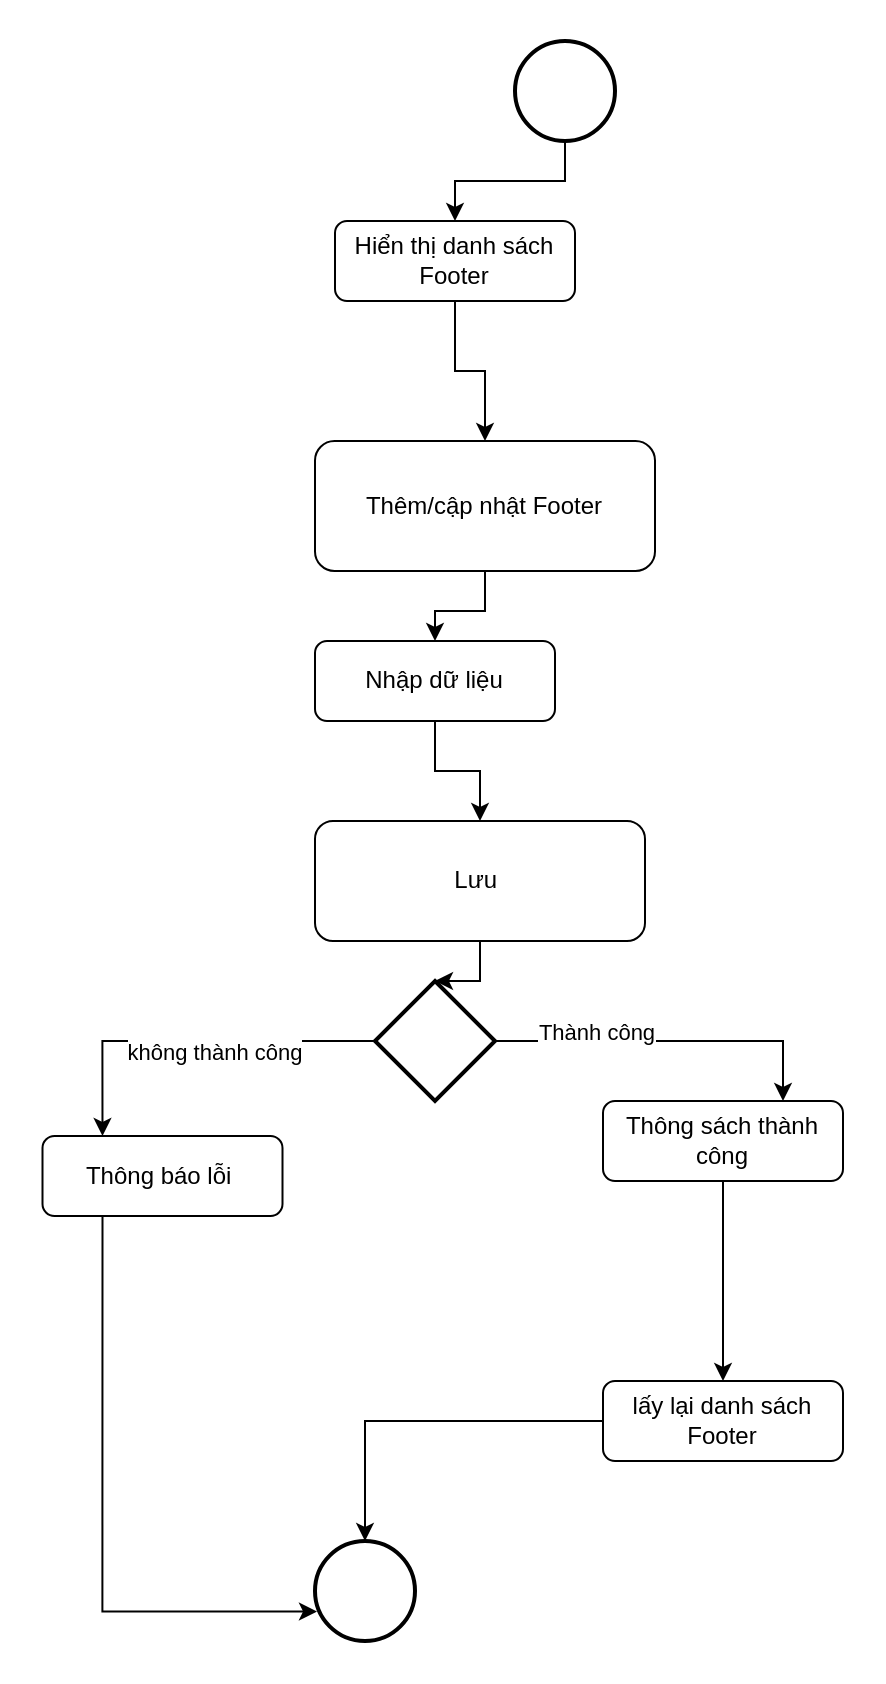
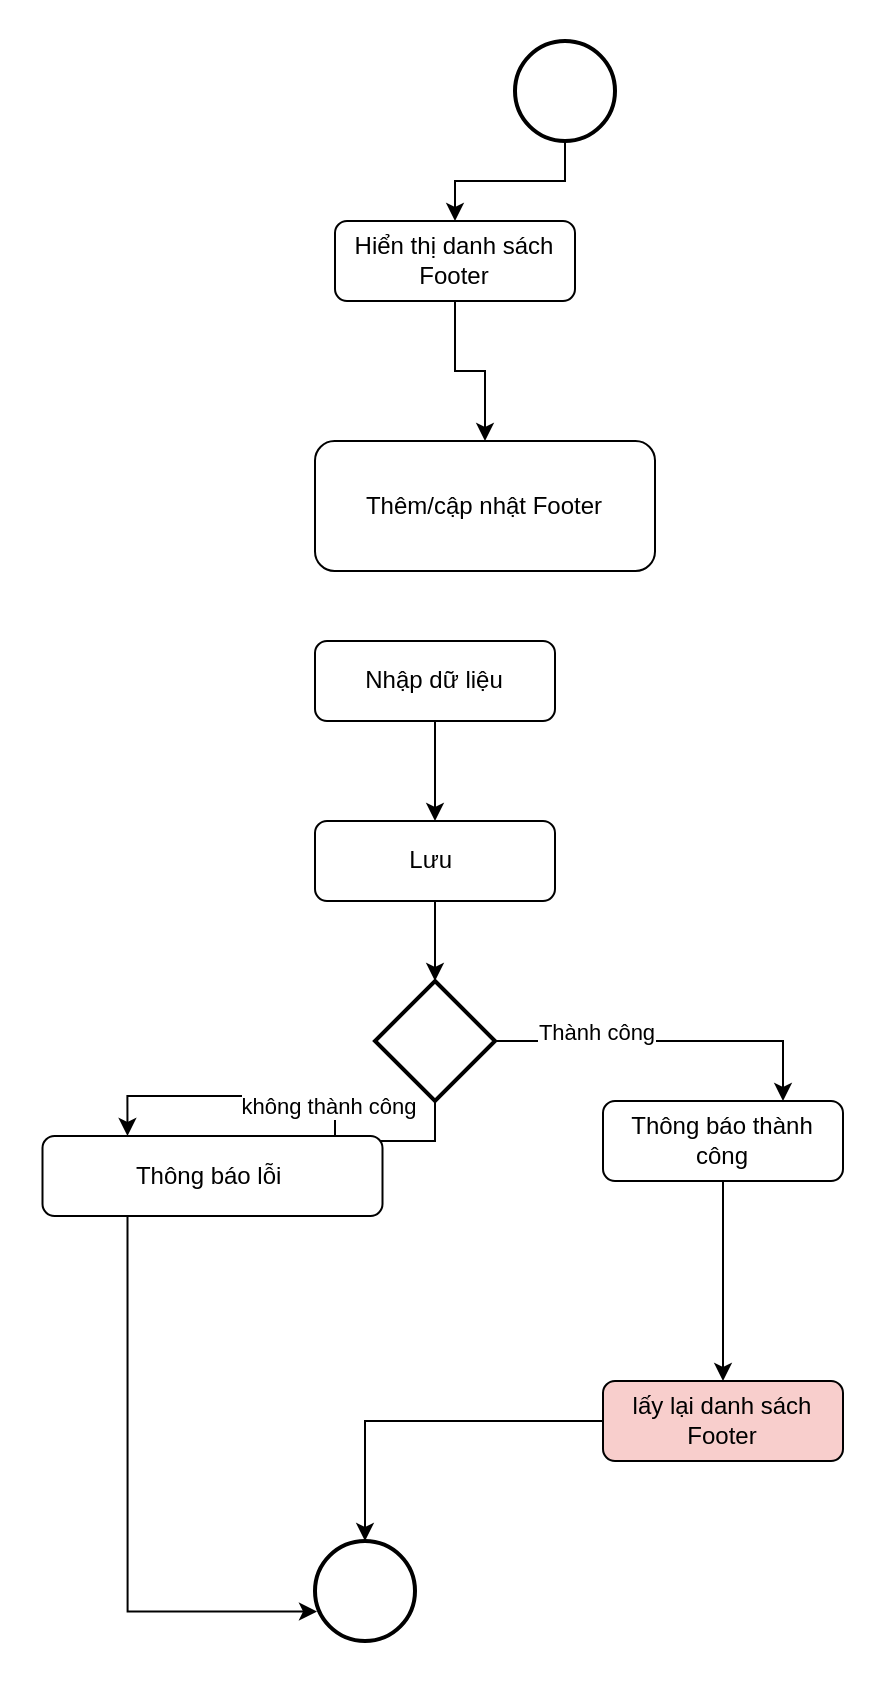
edge "Thêm/cập nhật Footer" -> "Nhập dữ liệu": removed
node "Lưu": size 330x120 -> 240x80
node "Thông sách thành công": label "Thông sách thành công" -> "Thông báo thành công"
node "Thông báo lỗi": size 240x80 -> 340x80
node "lấy lại danh sách Footer": fillcolor #ffffff -> #f8cecc
